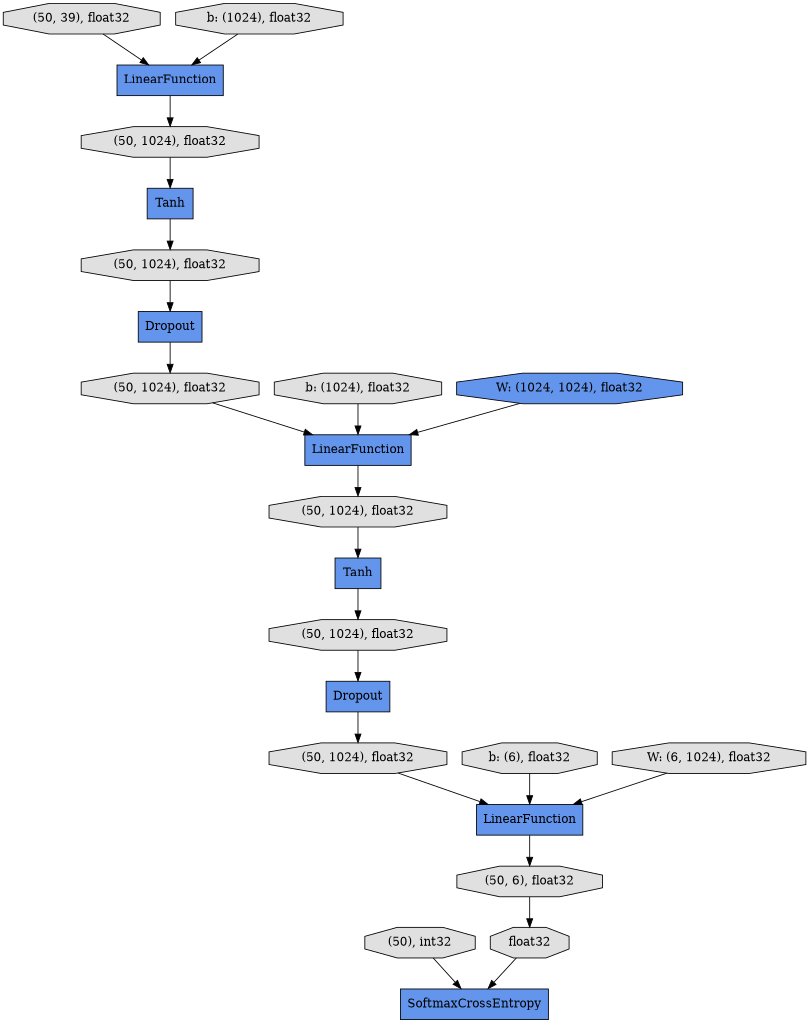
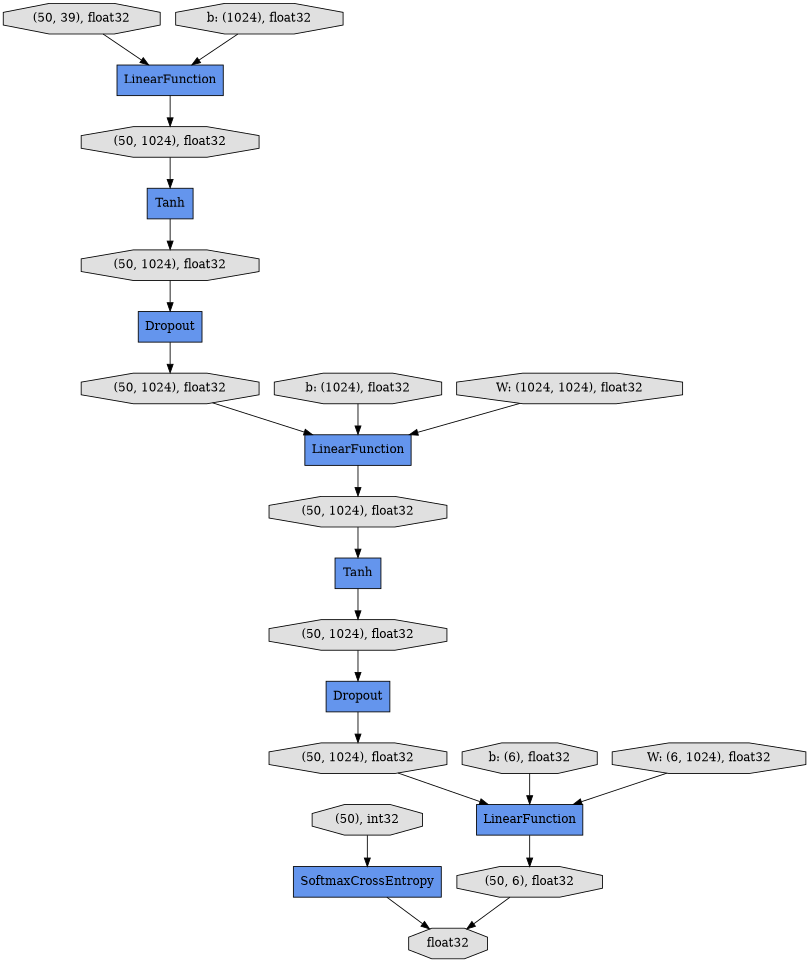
node "W: (1024, 1024), float32": fillcolor #6495ed -> #e0e0e0
edge "float32" -> "SoftmaxCrossEntropy": reversed
